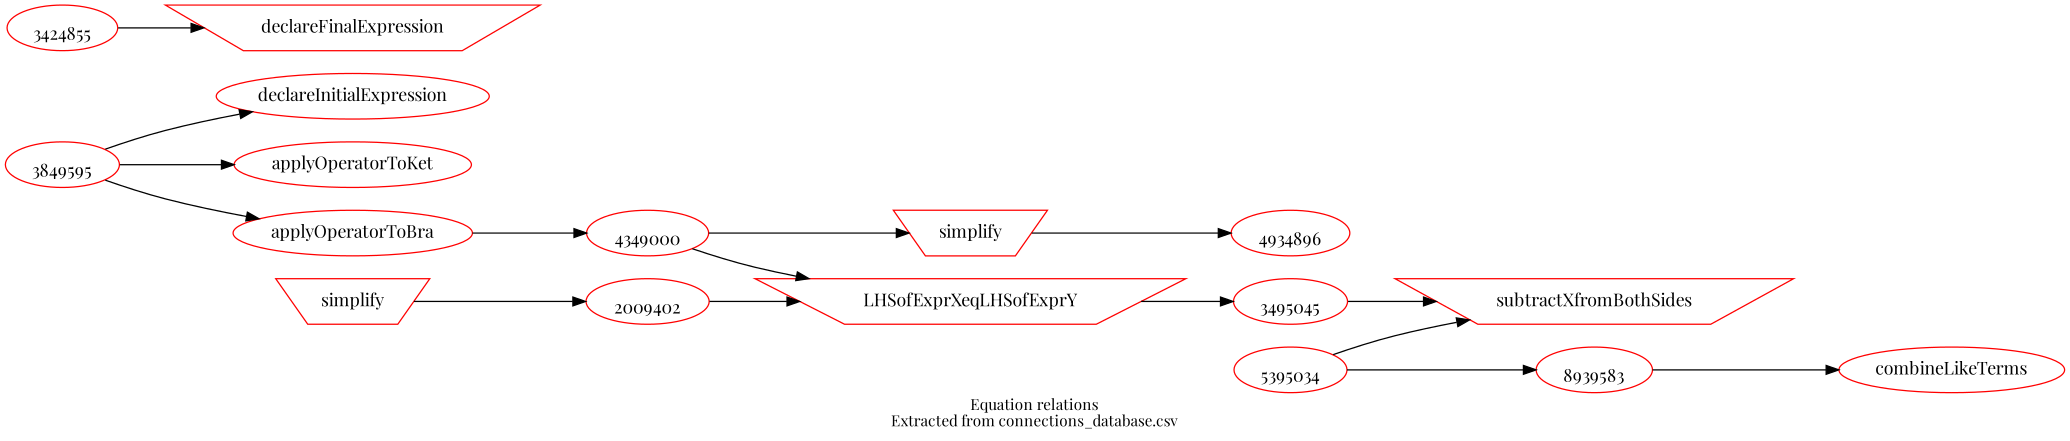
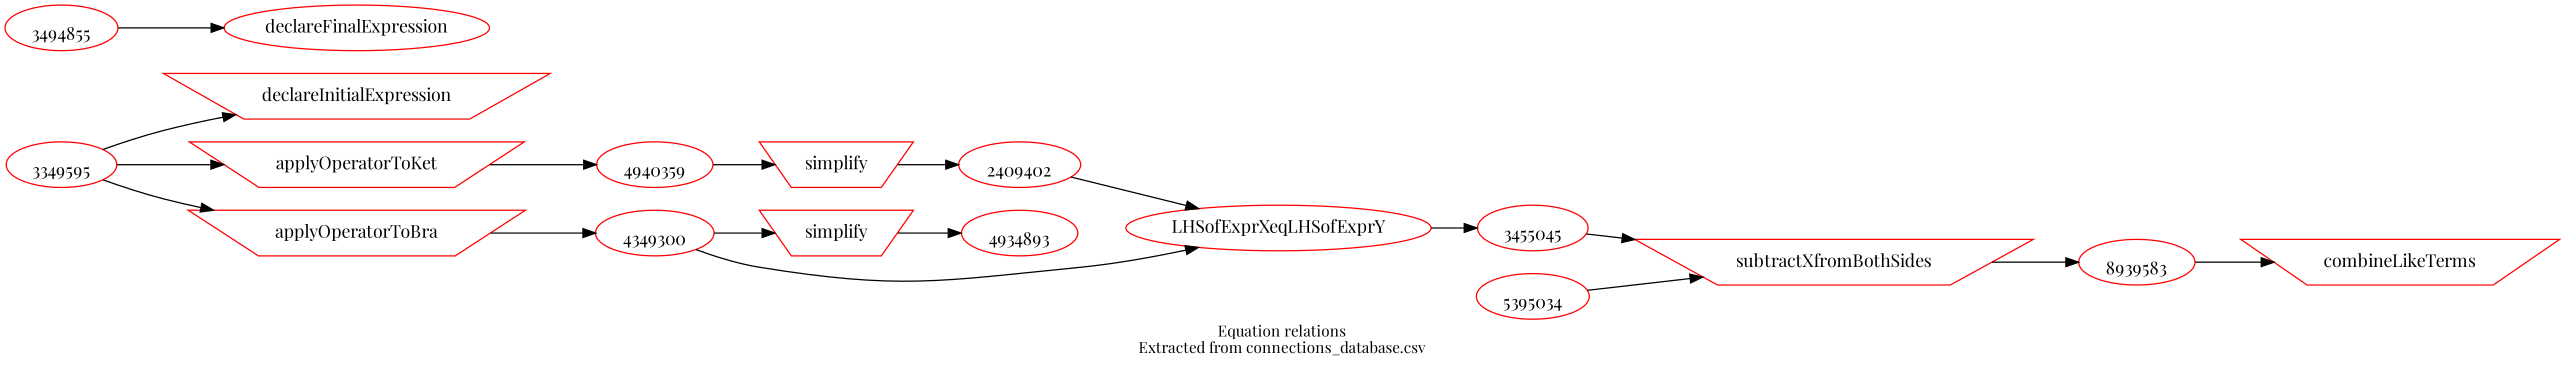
node "3424855": label "3424855" -> "3494855"
node "declareFinalExpression": shape invtrapezium -> ellipse
node "declareInitialExpression": shape ellipse -> invtrapezium
node "3849595": label "3849595" -> "3349595"
node "applyOperatorToKet": shape ellipse -> invtrapezium
node "4940359": added
node "applyOperatorToBra": shape ellipse -> invtrapezium
node "4349000": label "4349000" -> "4349300"
node "4934896": label "4934896" -> "4934893"
node "2009402": label "2009402" -> "2409402"
node "LHSofExprXeqLHSofExprY": shape invtrapezium -> ellipse
node "3495045": label "3495045" -> "3455045"
edge "5395034" -> "8939583": now "subtractXfromBothSides" -> "8939583"
node "combineLikeTerms": shape ellipse -> invtrapezium
